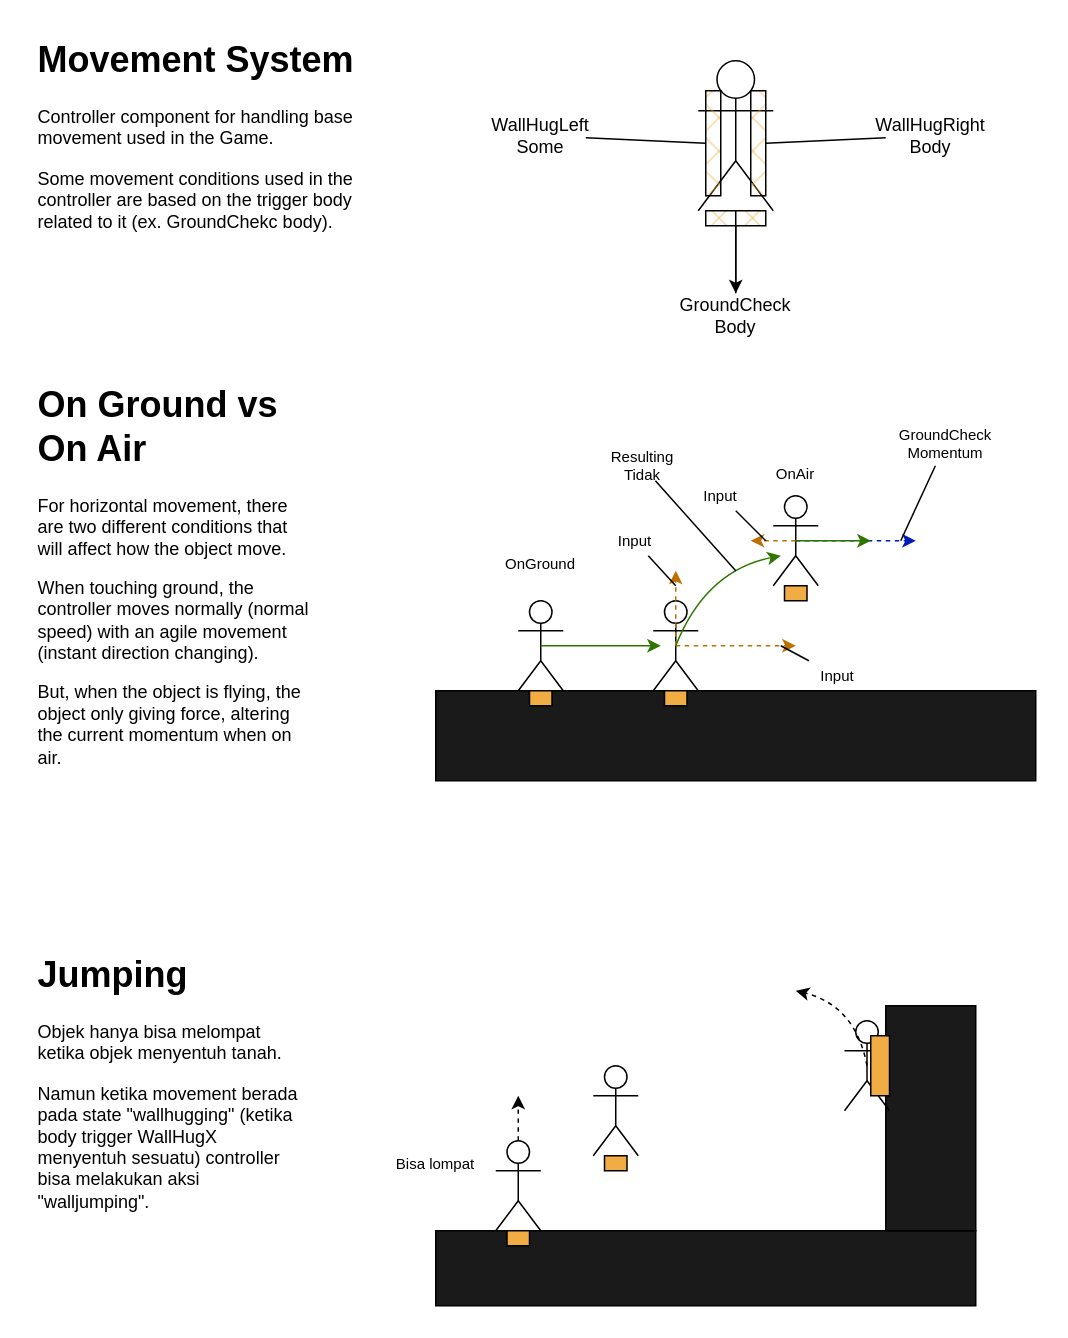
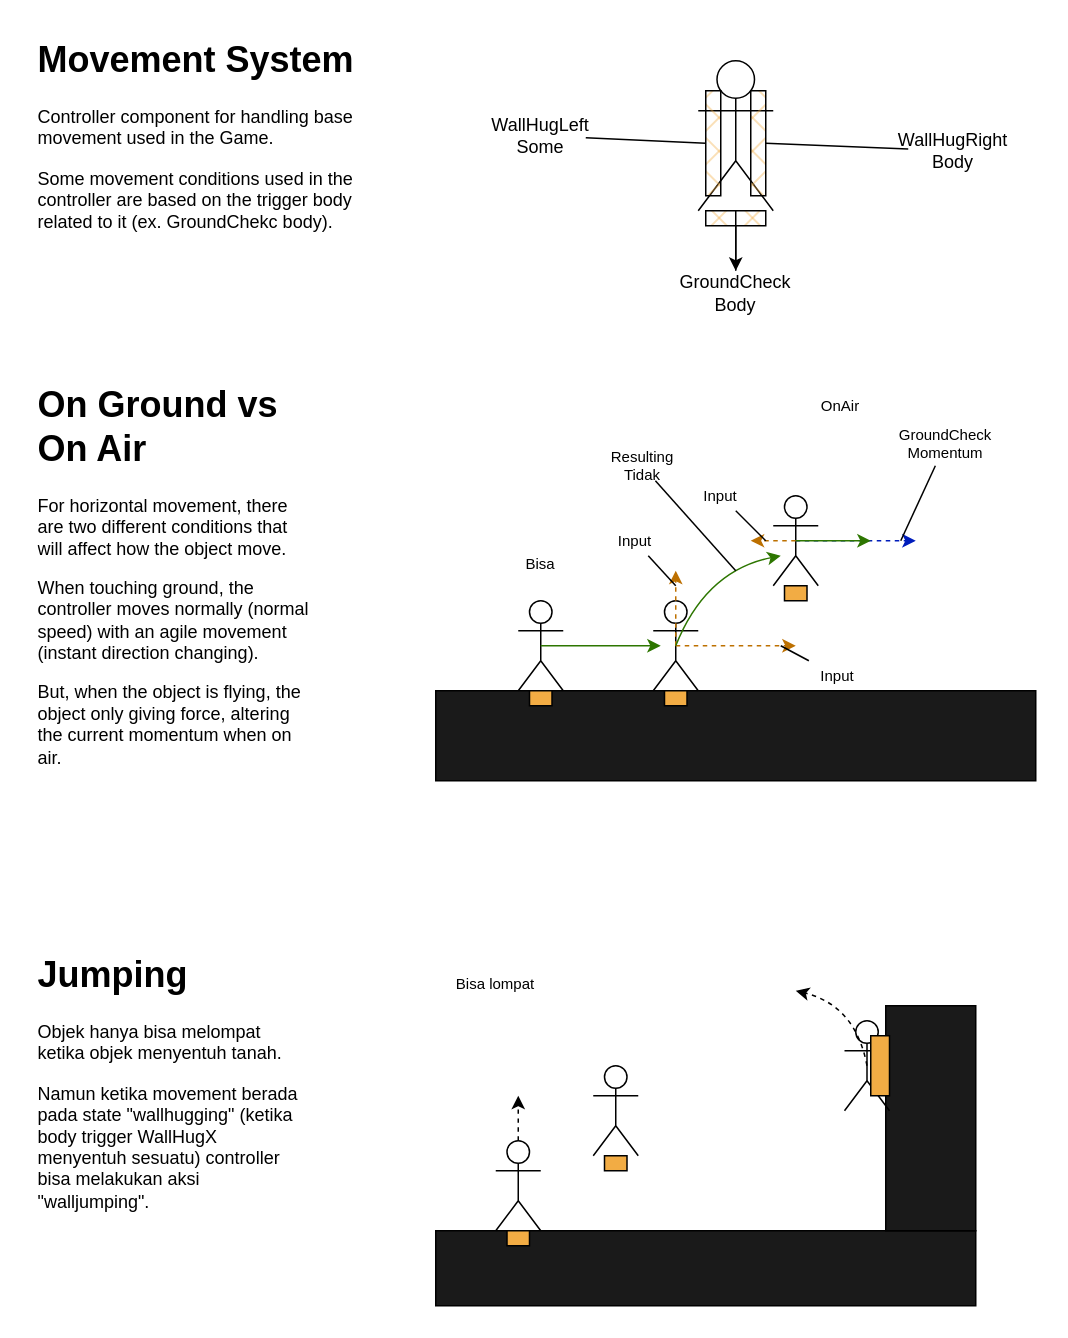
node "WallHugRight Body": moved (931, 136) -> (953, 151)
node "GroundCheck Body": moved (736, 316) -> (736, 293)
node "OnAir": moved (796, 473) -> (841, 406)
node "OnGround": label "OnGround" -> "Bisa"
node "Bisa lompat": moved (436, 1163) -> (496, 983)
